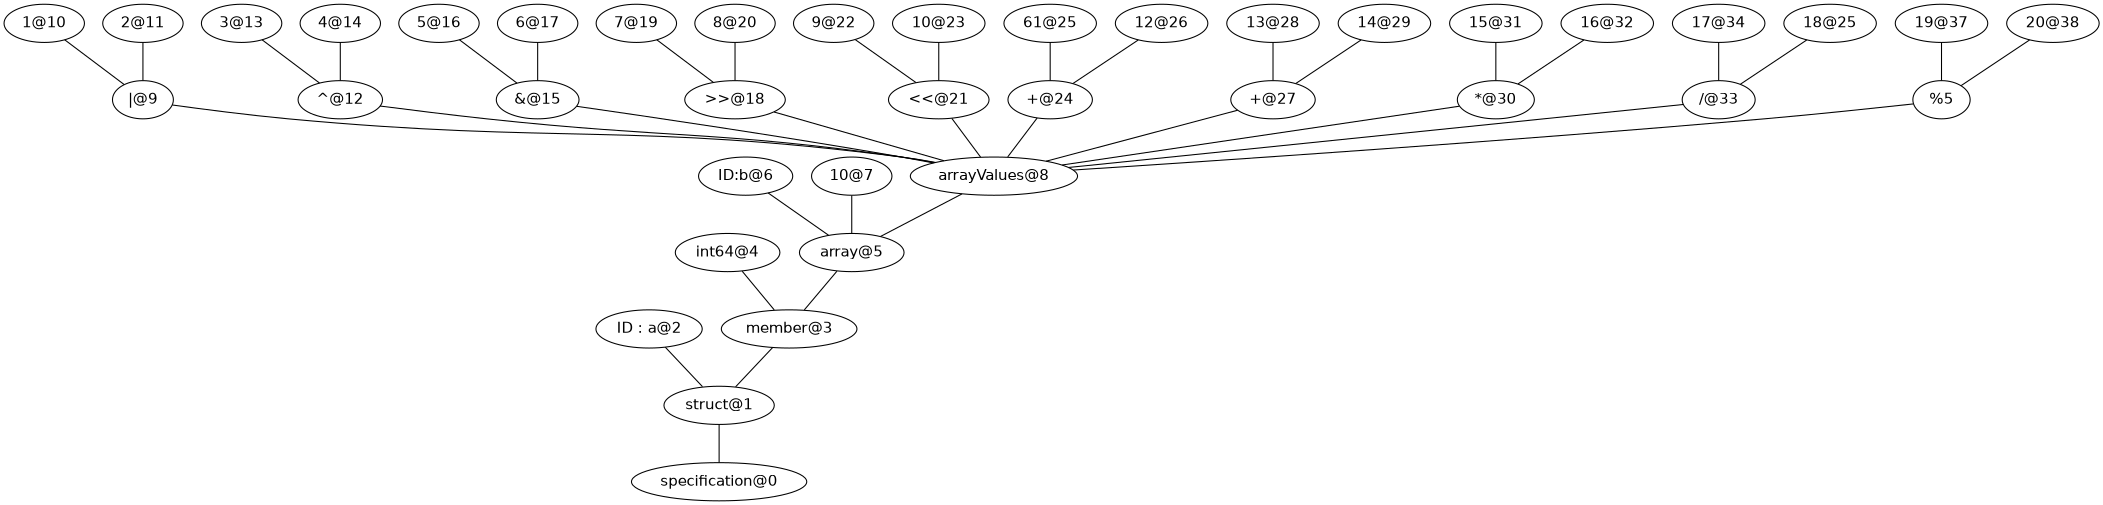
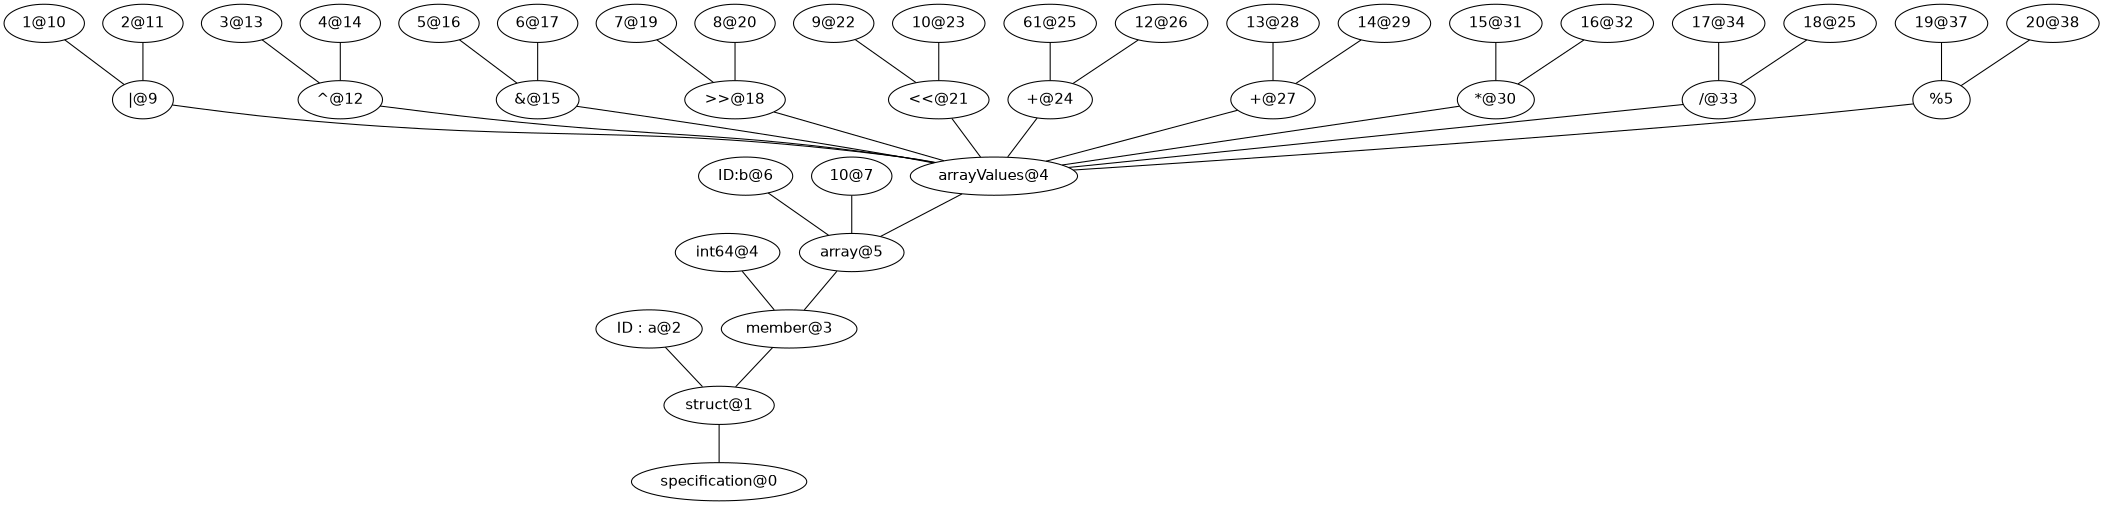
node "arrayValues@8": label "arrayValues@8" -> "arrayValues@4"
